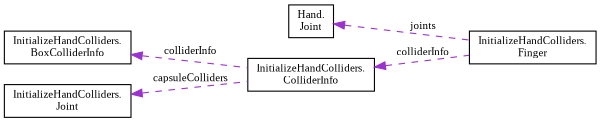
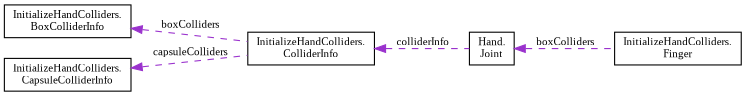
edge "InitializeHandColliders. Finger" -> "Hand. Joint": label " joints" -> " boxColliders"
edge "InitializeHandColliders. ColliderInfo" -> "InitializeHandColliders. BoxColliderInfo": label " colliderInfo" -> " boxColliders"
edge "InitializeHandColliders. Finger" -> "InitializeHandColliders. ColliderInfo": now "Hand. Joint" -> "InitializeHandColliders. ColliderInfo"
node "InitializeHandColliders. Joint": label "InitializeHandColliders. Joint" -> "InitializeHandColliders. CapsuleColliderInfo"
